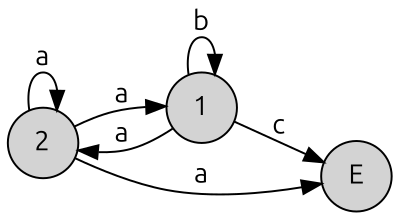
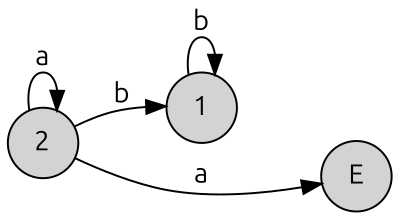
edge "2" -> "1": label "a" -> "b"
edge "1" -> "E": removed, label "c"
edge "1" -> "2": removed, label "a"
